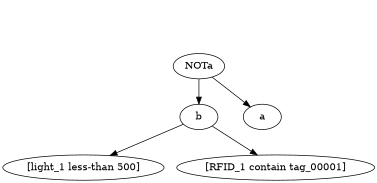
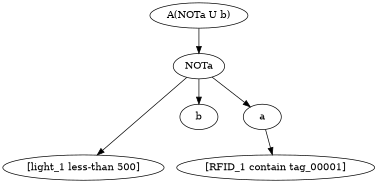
node "A(NOTa U b)": added
edge "b" -> "[light_1 less-than 500]": now "NOTa" -> "[light_1 less-than 500]"
edge "b" -> "[RFID_1 contain tag_00001]": now "a" -> "[RFID_1 contain tag_00001]"
